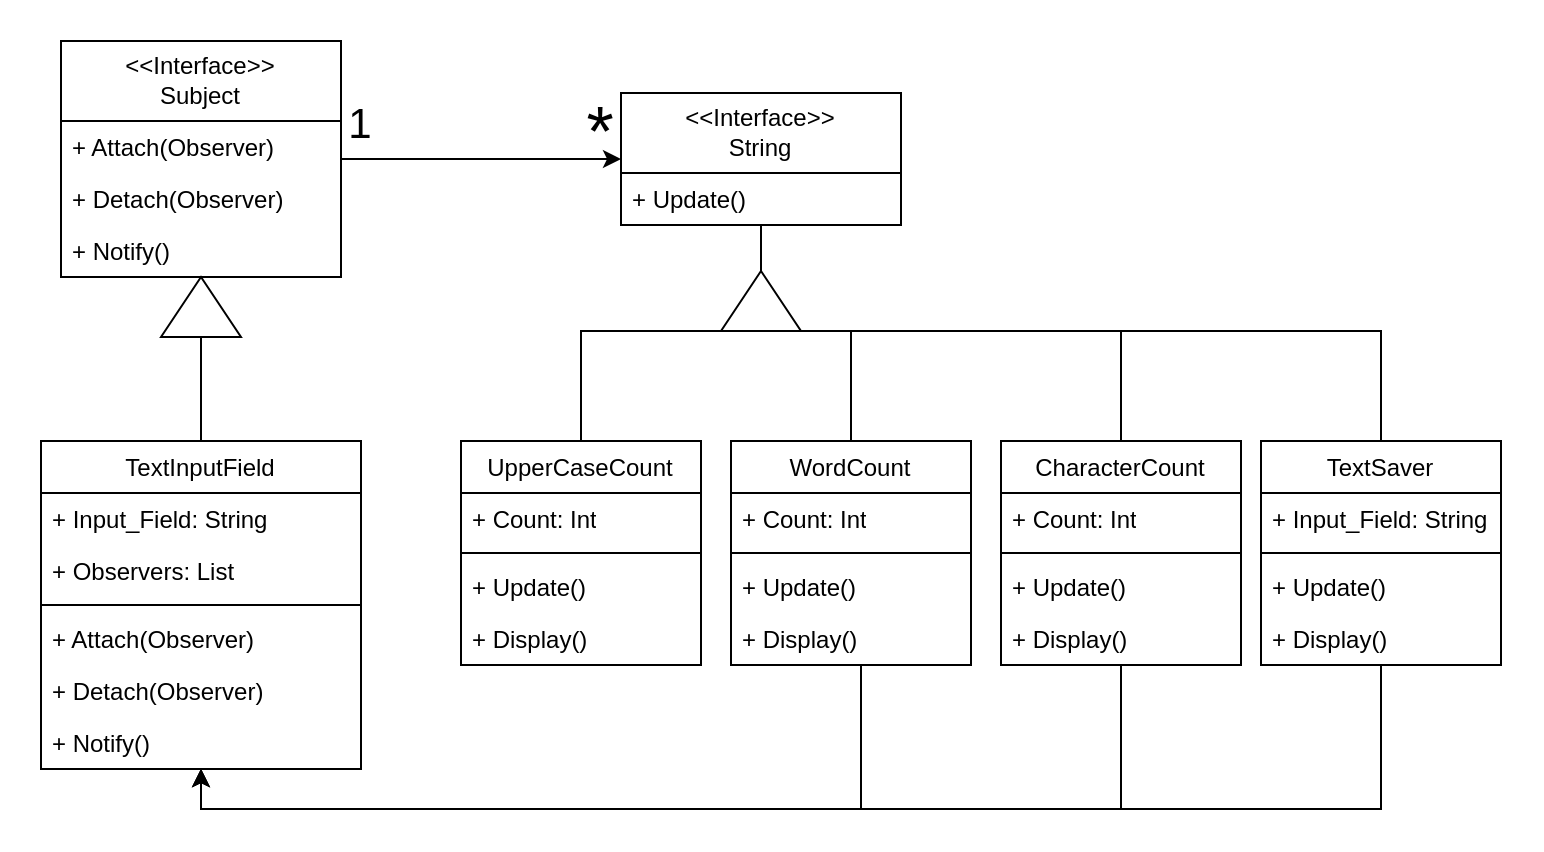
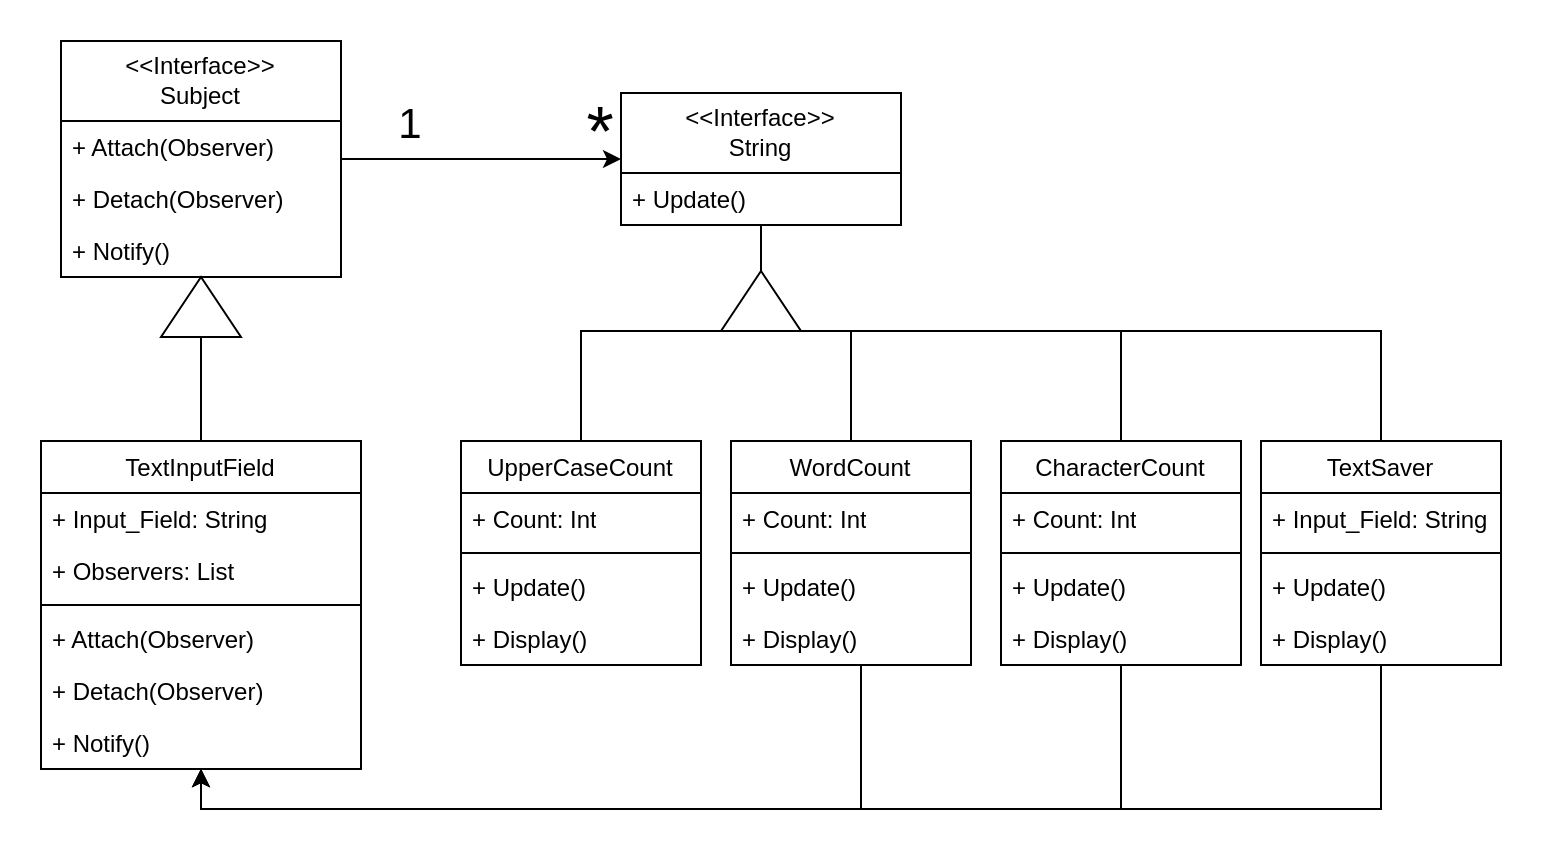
node "1": moved (361, 123) -> (411, 123)
